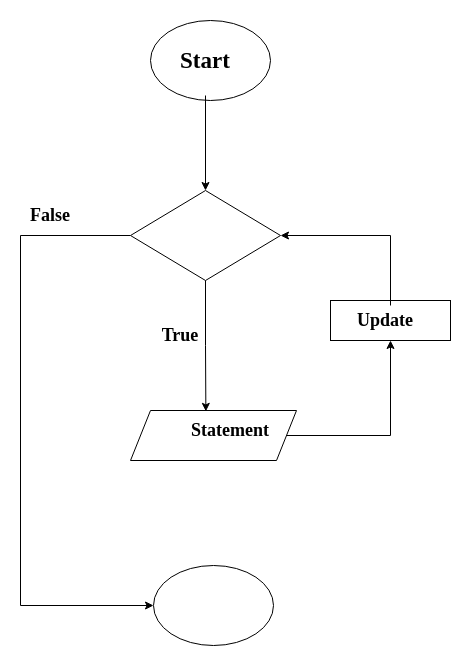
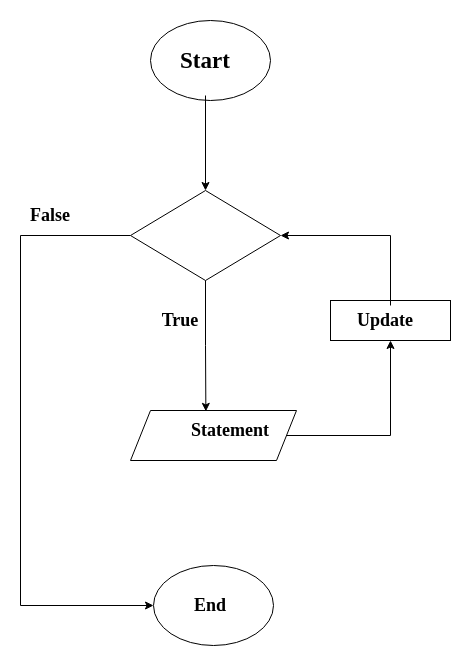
node "True": moved (181, 336) -> (181, 321)
node "End": added
